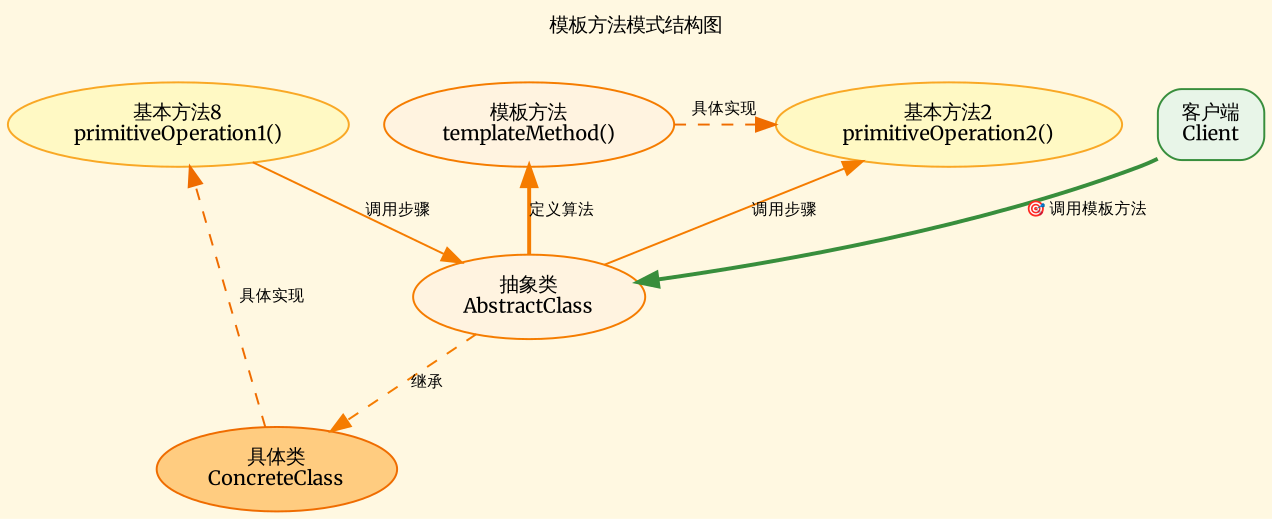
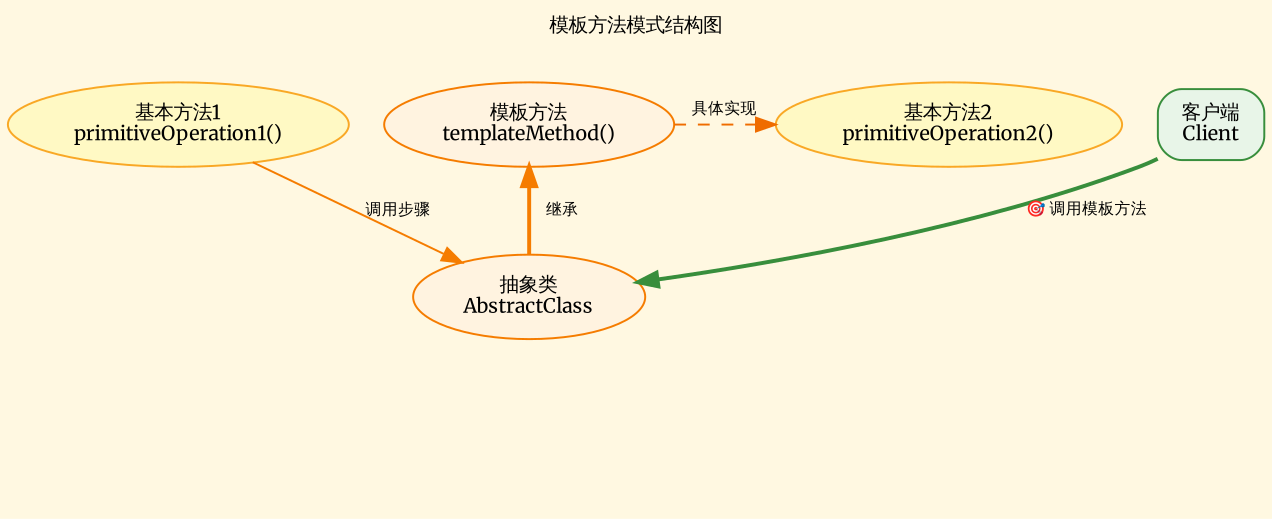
node "基本方法8 primitiveOperation1()": label "基本方法8 primitiveOperation1()" -> "基本方法1 primitiveOperation1()"
edge "抽象类 AbstractClass" -> "模板方法 templateMethod()": label "定义算法" -> "继承"
edge "抽象类 AbstractClass" -> "基本方法2 primitiveOperation2()": removed, label "调用步骤"
node "具体类 ConcreteClass": removed
